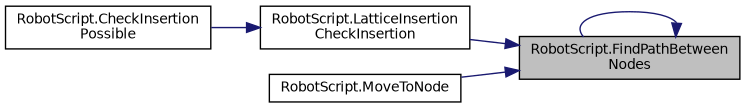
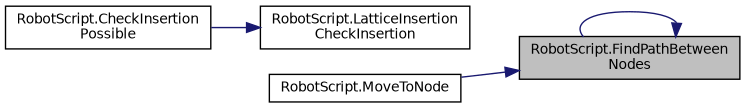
edge "RobotScript.LatticeInsertion CheckInsertion" -> "RobotScript.FindPathBetween Nodes": removed
